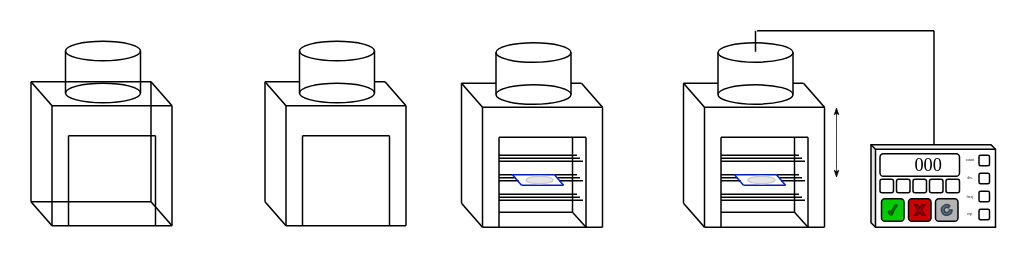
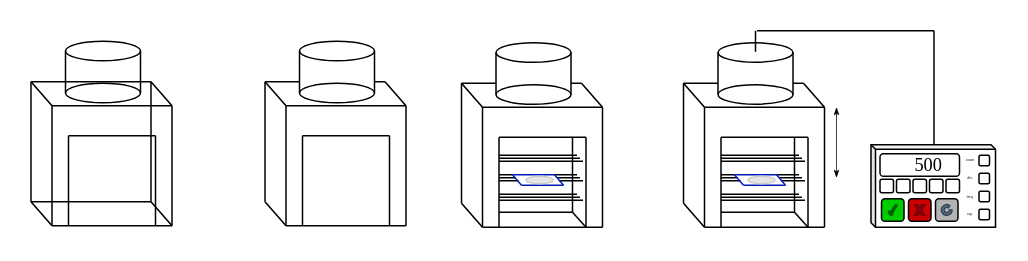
node "000": label "000" -> "500"
